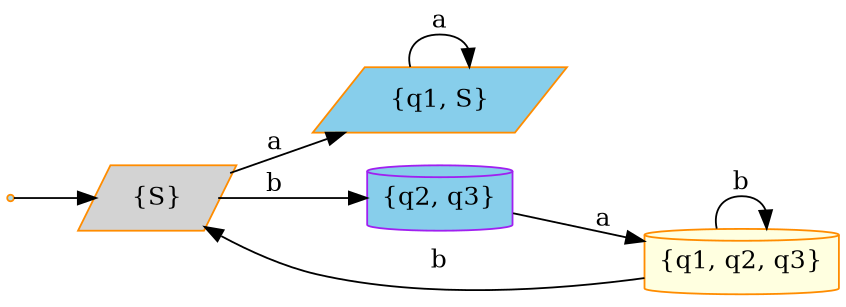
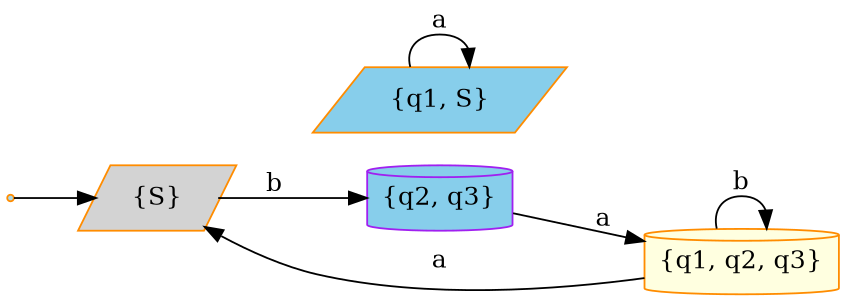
edge "{S}" -> "{q1, S}": removed, label "a"
edge "{q1, q2, q3}" -> "{S}": label "b" -> "a"
